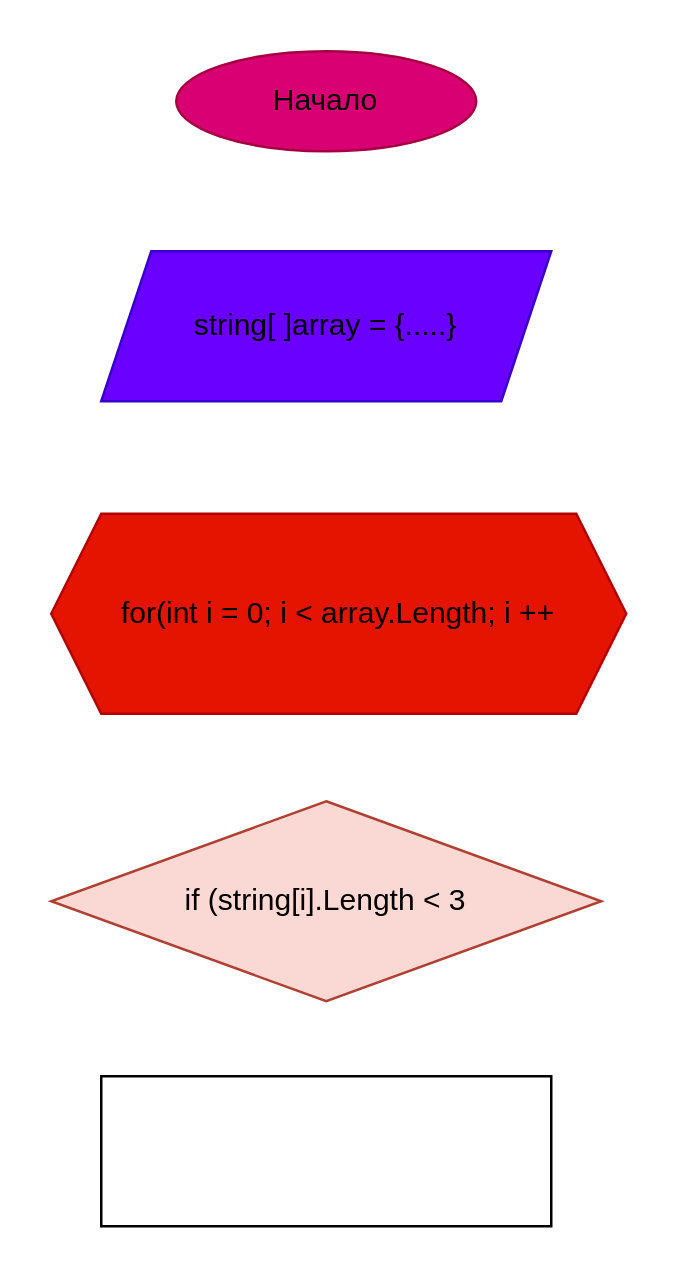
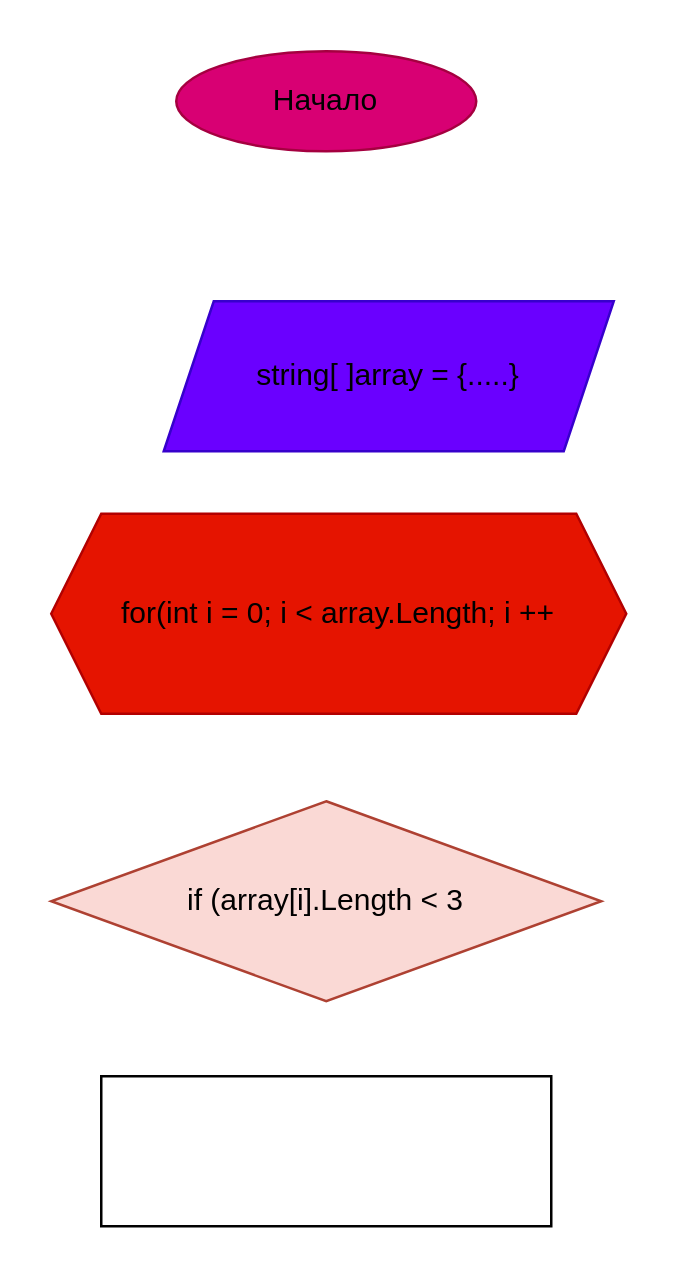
node "string[ ]array = {.....}": moved (326, 326) -> (389, 376)
node "if (string[i].Length < 3": label "if (string[i].Length < 3" -> "if (array[i].Length < 3"
